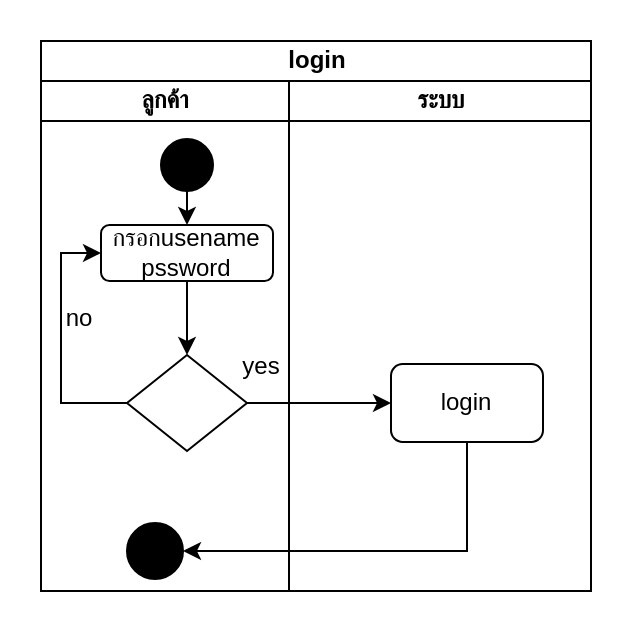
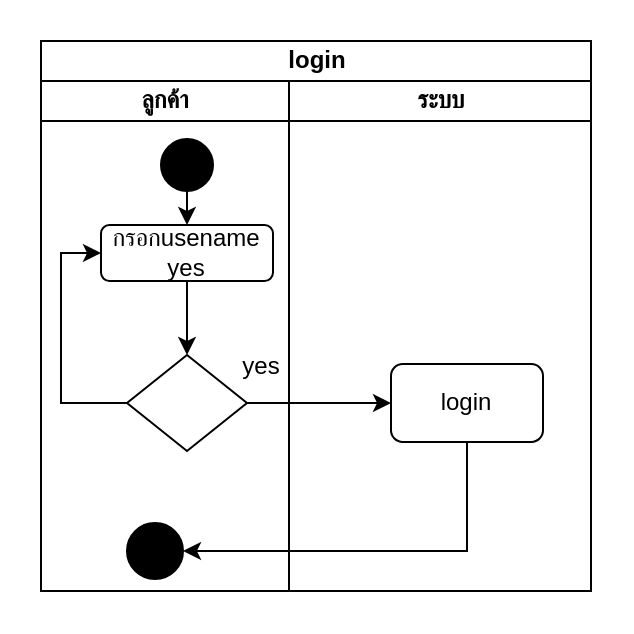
node "กรอกusename pssword": label "กรอกusename pssword" -> "กรอกusename yes"
node "no": removed
